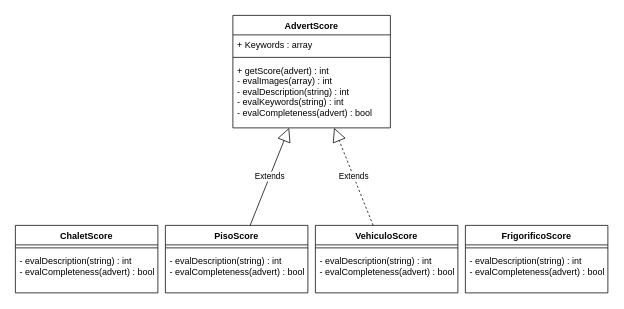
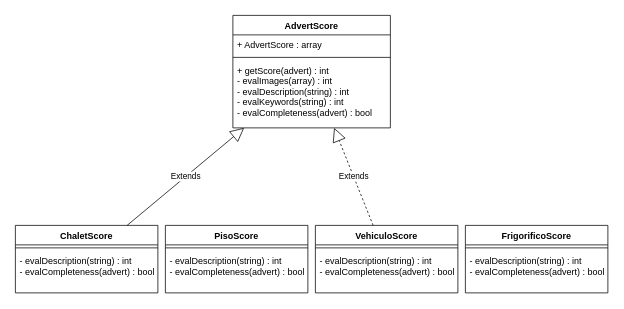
node "+ Keywords : array": label "+ Keywords : array" -> "+ AdvertScore : array"
edge "ChaletScore" -> "AdvertScore": added, label "Extends"
edge "PisoScore" -> "AdvertScore": removed, label "Extends"
